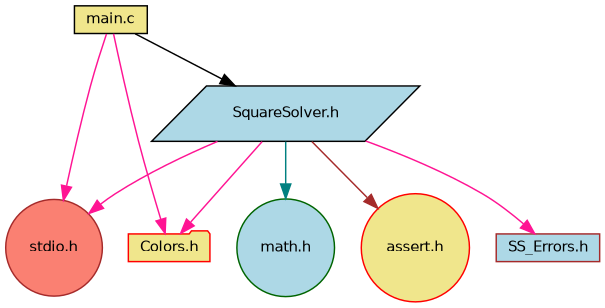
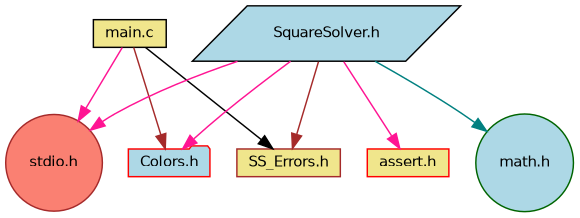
edge "main.c" -> "SquareSolver.h": now "main.c" -> "SS_Errors.h"
edge "main.c" -> "Colors.h": color deeppink -> brown
edge "SquareSolver.h" -> "assert.h": color brown -> deeppink
edge "SquareSolver.h" -> "SS_Errors.h": color deeppink -> brown
node "Colors.h": fillcolor khaki -> lightblue
node "assert.h": shape circle -> box
node "SS_Errors.h": fillcolor lightblue -> khaki
